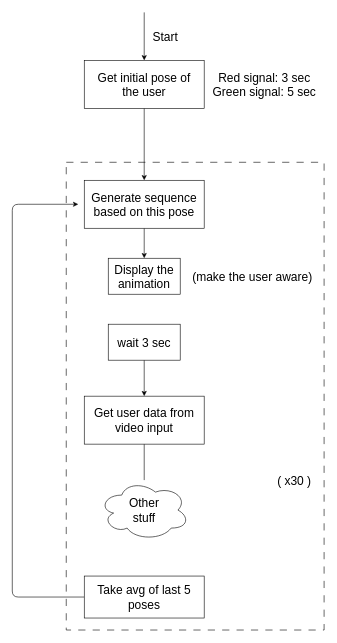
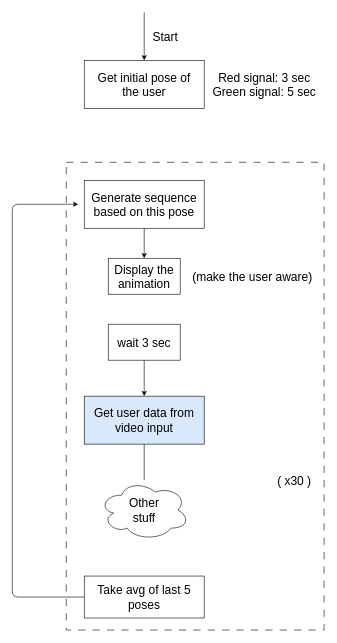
edge "Get initial pose of the user" -> "Generate sequence based on this pose": removed
node "Get user data from video input": fillcolor #ffffff -> #dae8fc
